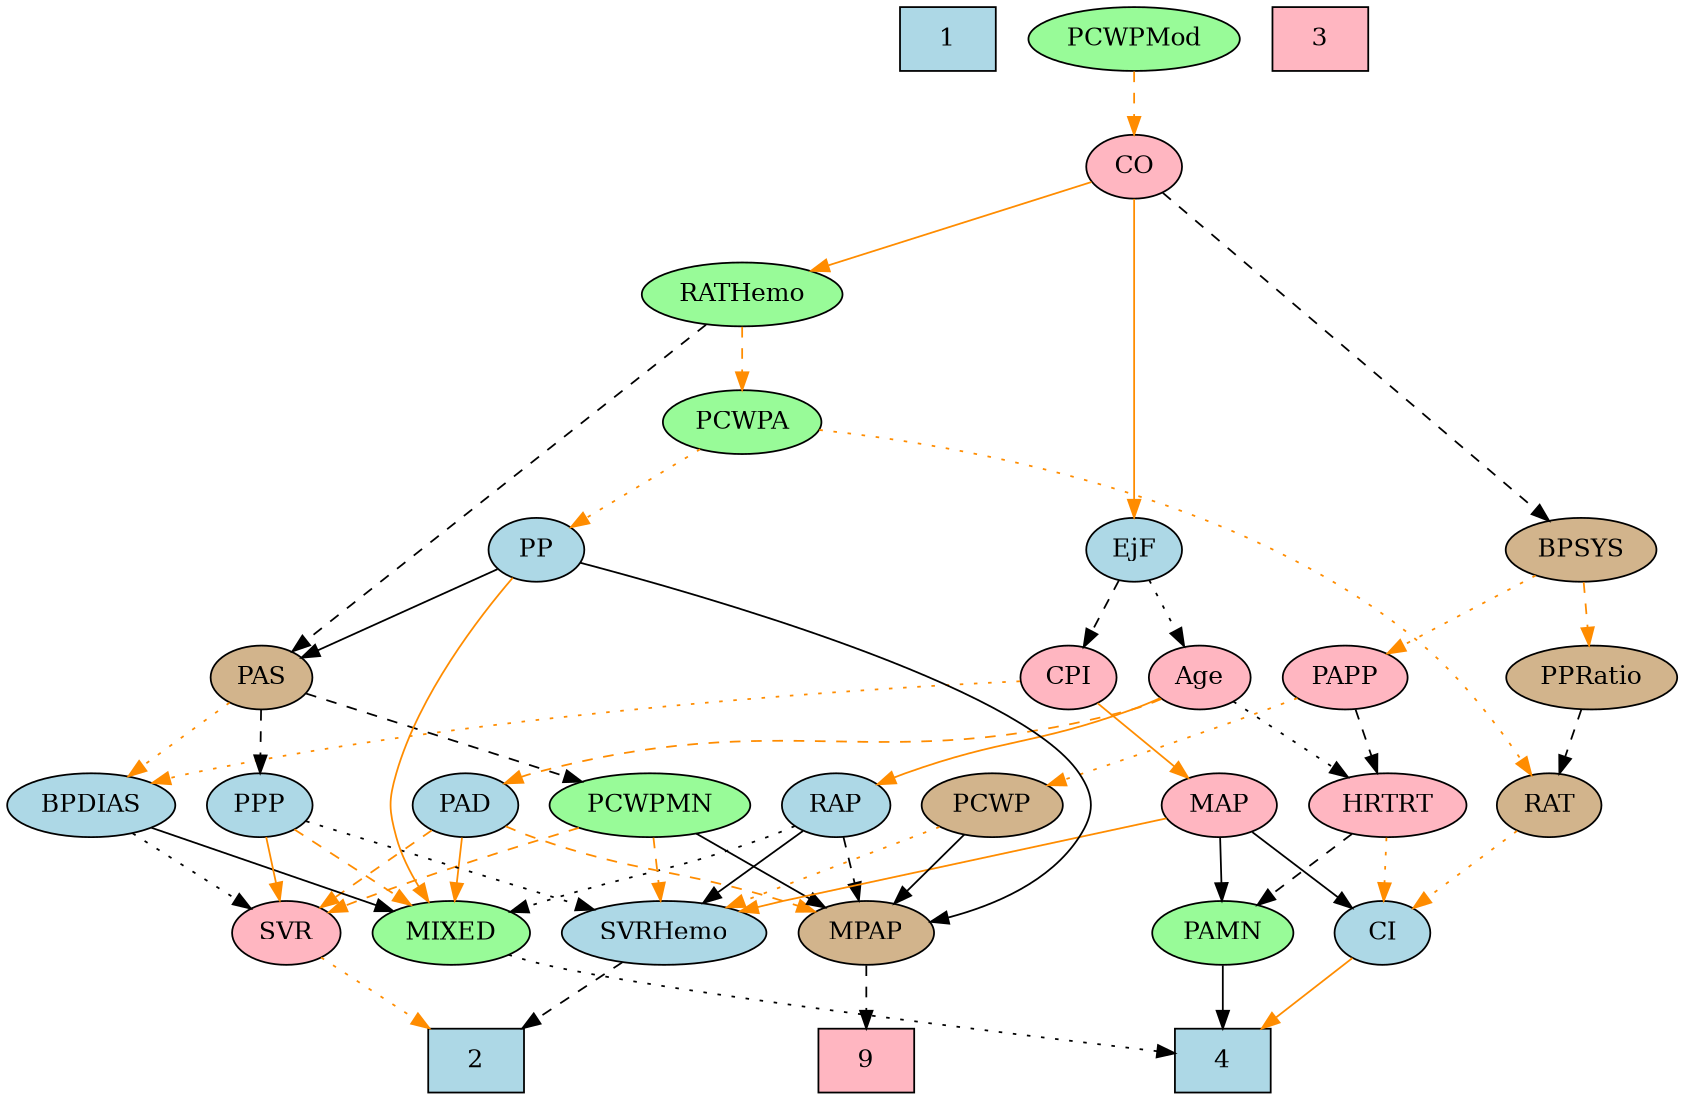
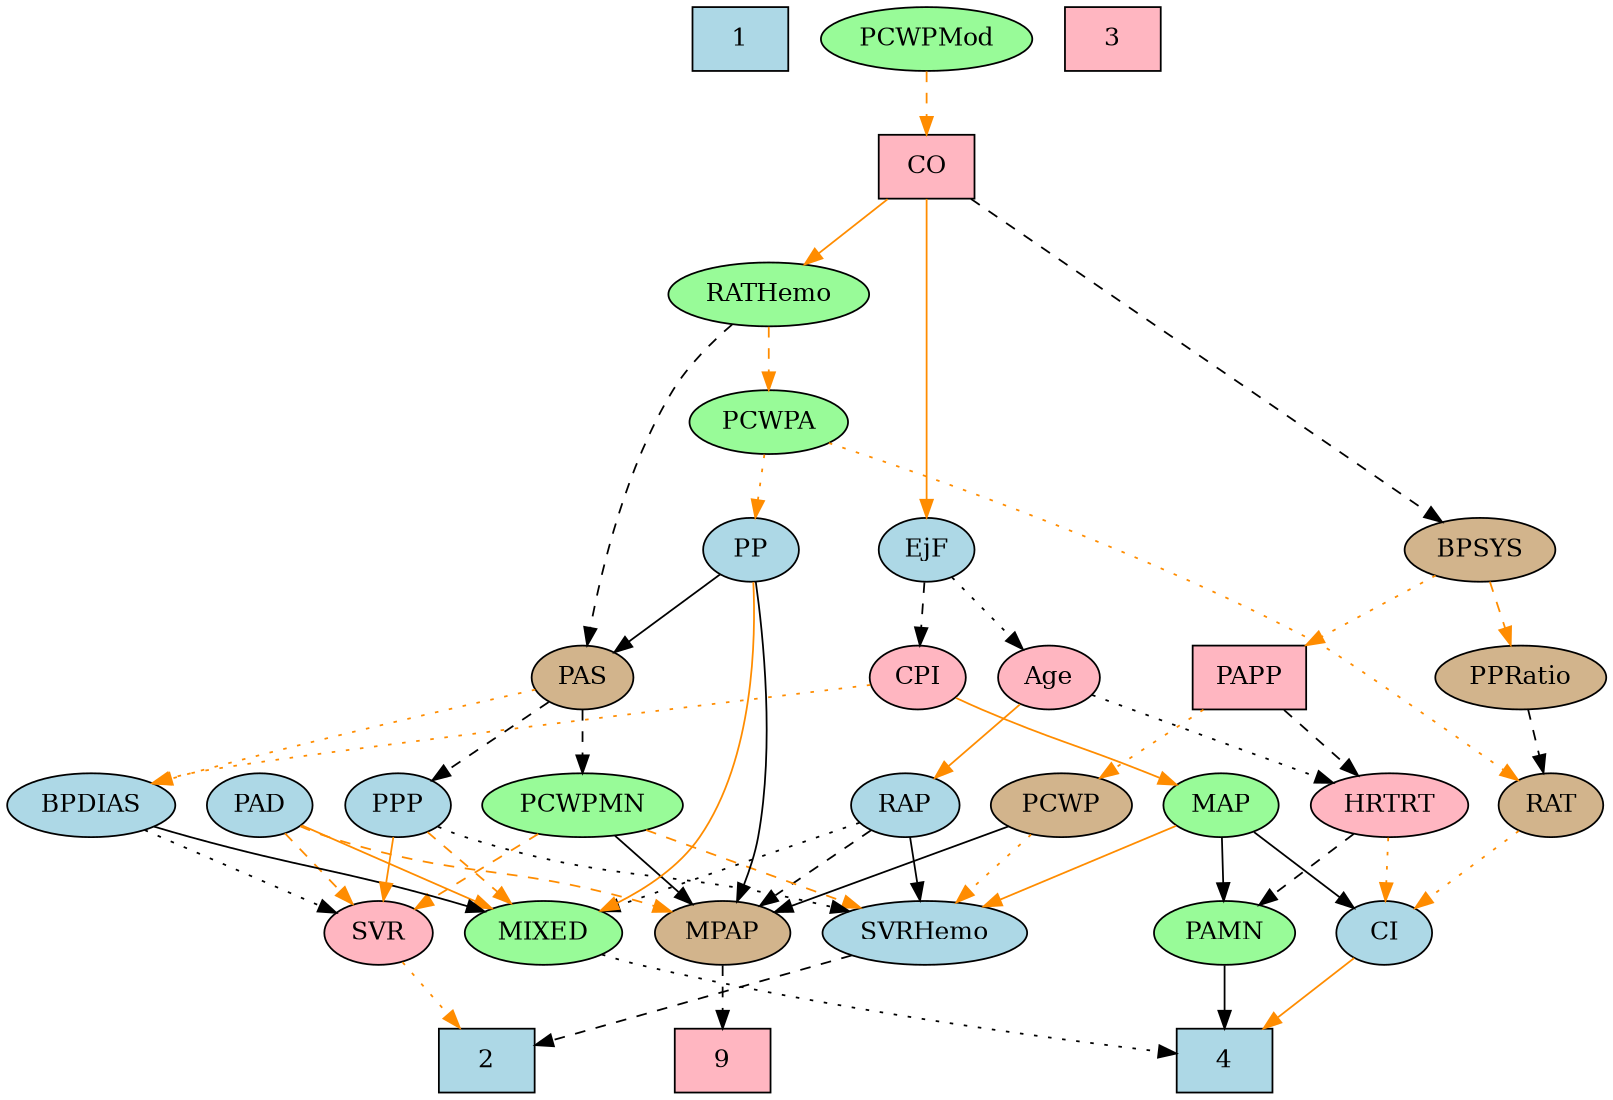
node "CO": shape ellipse -> box
node "PAPP": shape ellipse -> box
edge "Age" -> "PAD": removed
node "MAP": fillcolor lightpink -> palegreen
